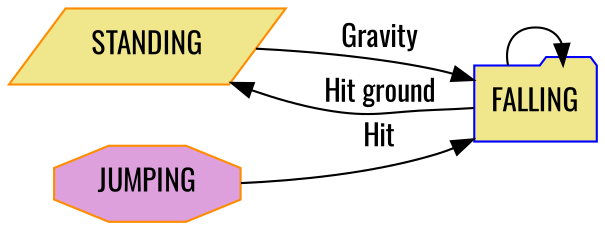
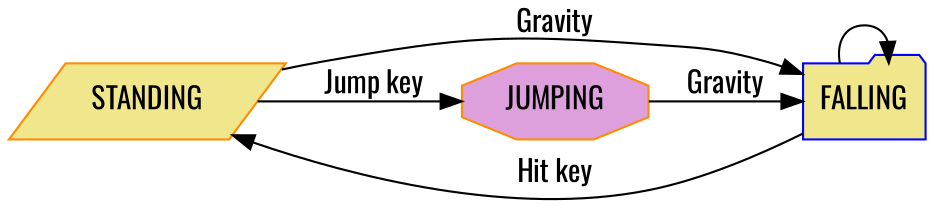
edge "FALLING" -> "STANDING": label "Hit ground" -> "Hit key"
edge "STANDING" -> "JUMPING": added, label "Jump key"
edge "JUMPING" -> "FALLING": label "Hit" -> "Gravity"
